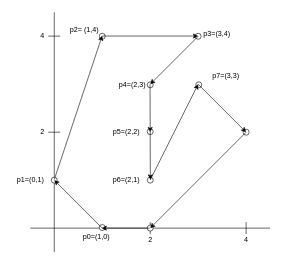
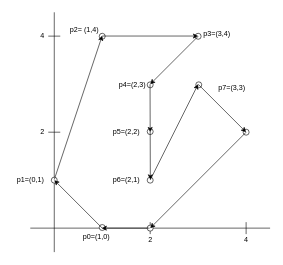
node "p7=(3,3)": moved (226, 76) -> (232, 88)
